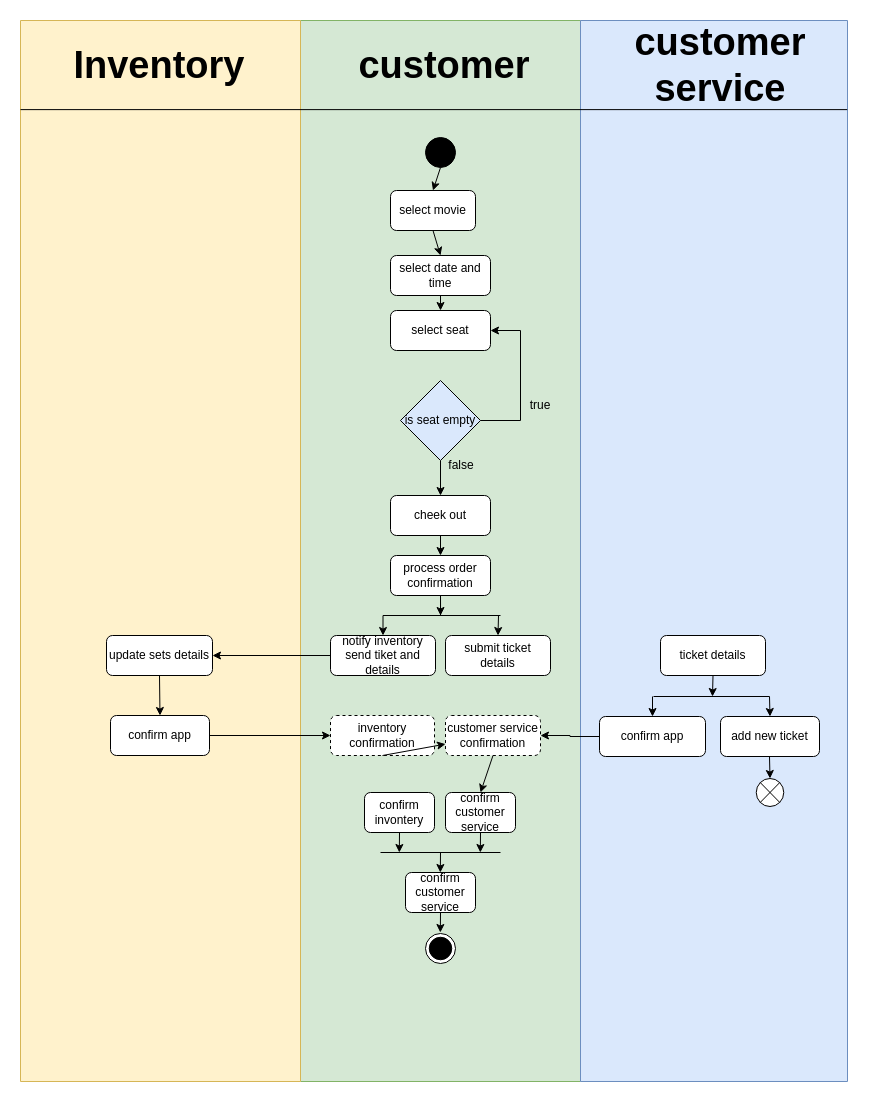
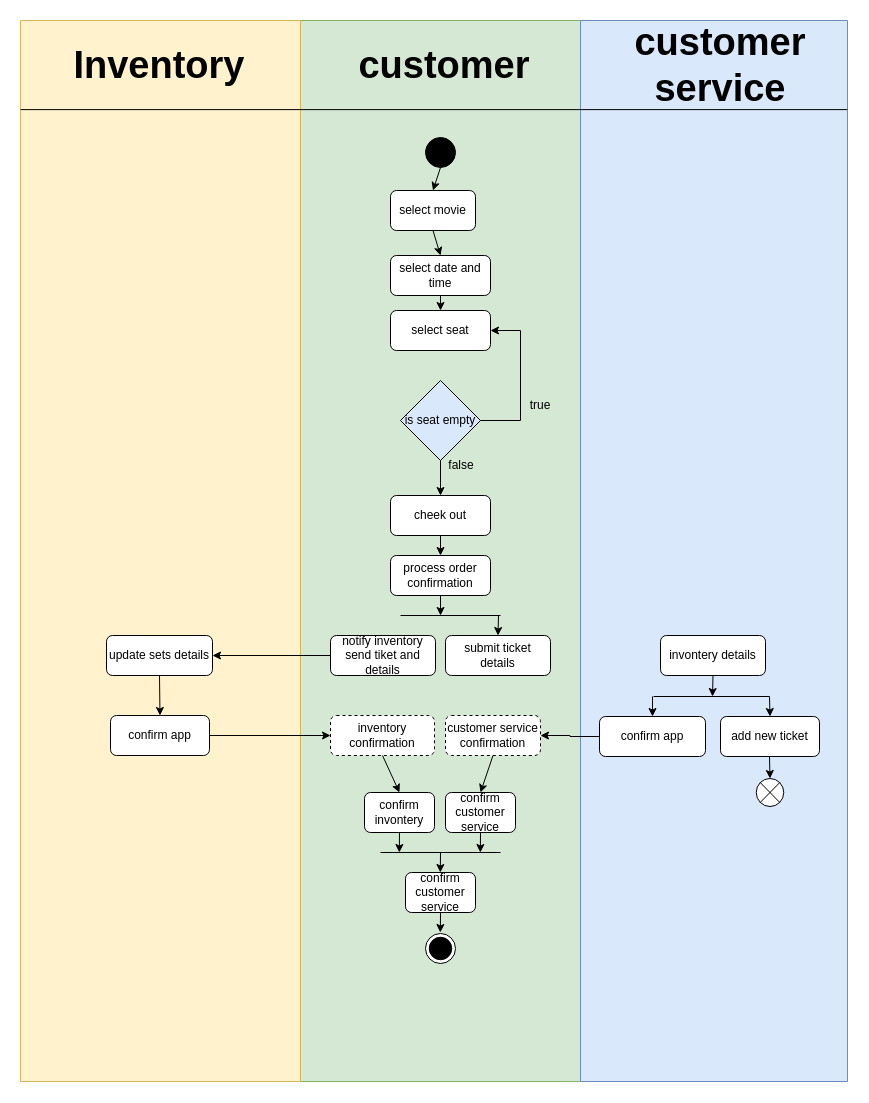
edge "process order confirmation" -> "notify inventory send tiket and details": removed
node "ticket details": label "ticket details" -> "invontery details"
edge "inventory confirmation" -> "customer service confirmation": now "inventory confirmation" -> "confirm invontery"
